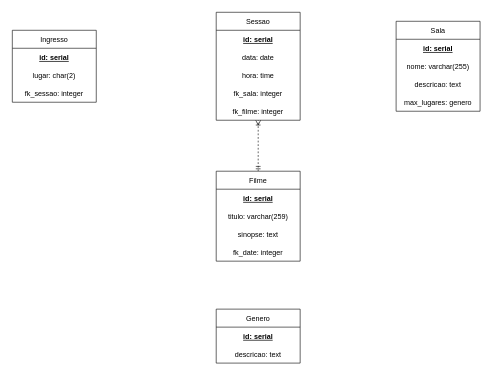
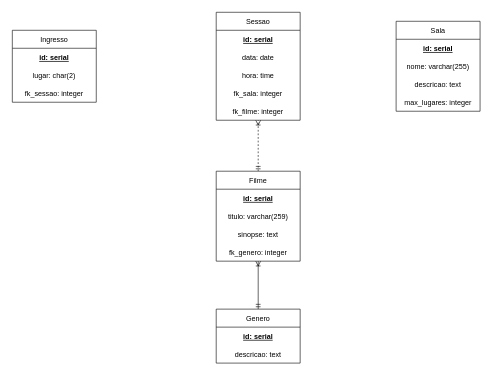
node "max_lugares: genero": label "max_lugares: genero" -> "max_lugares: integer"
node "fk_date: integer": label "fk_date: integer" -> "fk_genero: integer"
edge "Filme" -- "Genero": added
